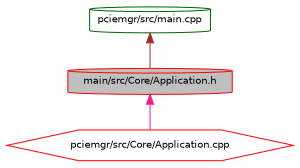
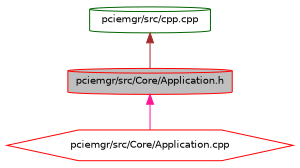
node "pciemgr/src/main.cpp": label "pciemgr/src/main.cpp" -> "pciemgr/src/cpp.cpp"
node "main/src/Core/Application.h": label "main/src/Core/Application.h" -> "pciemgr/src/Core/Application.h"
